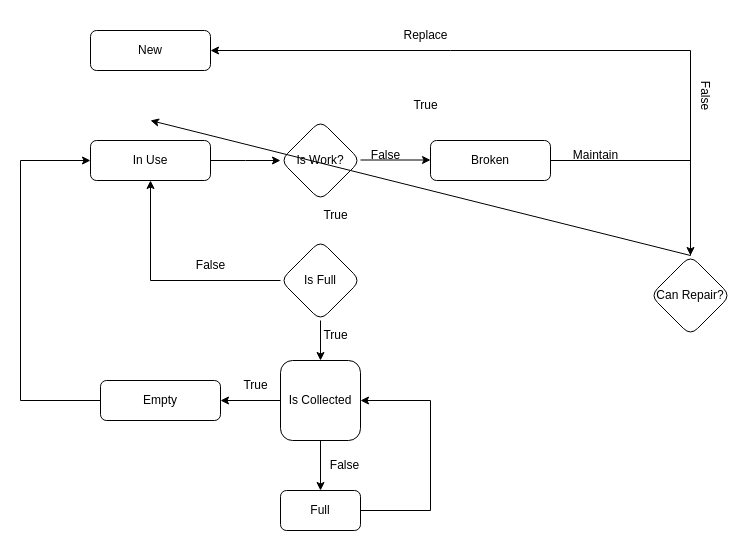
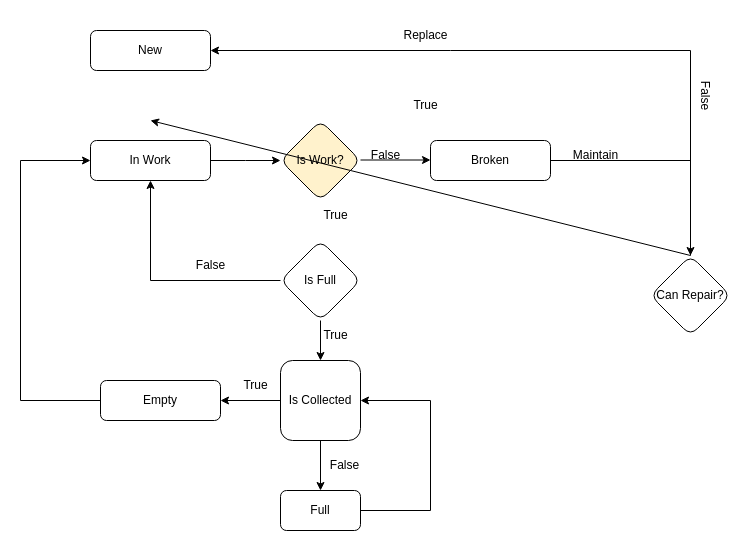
node "In Use": label "In Use" -> "In Work"
node "Is Work?": fillcolor #ffffff -> #fff2cc
